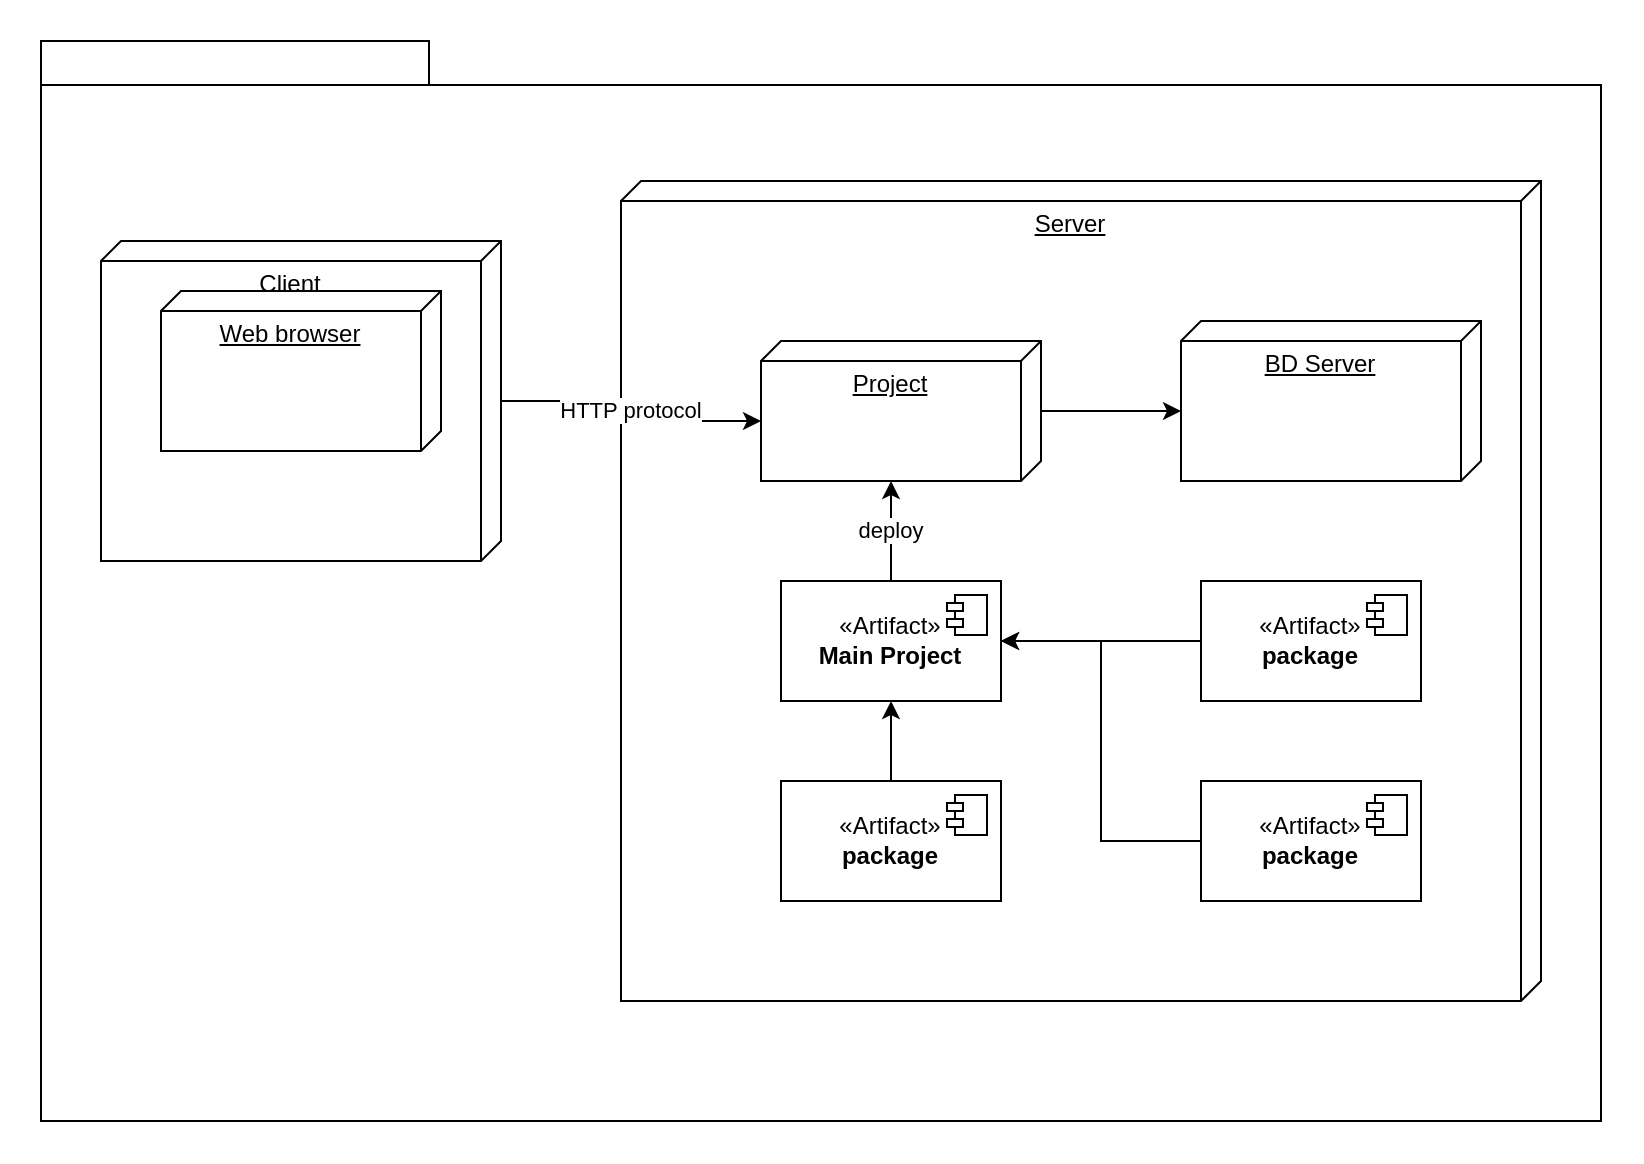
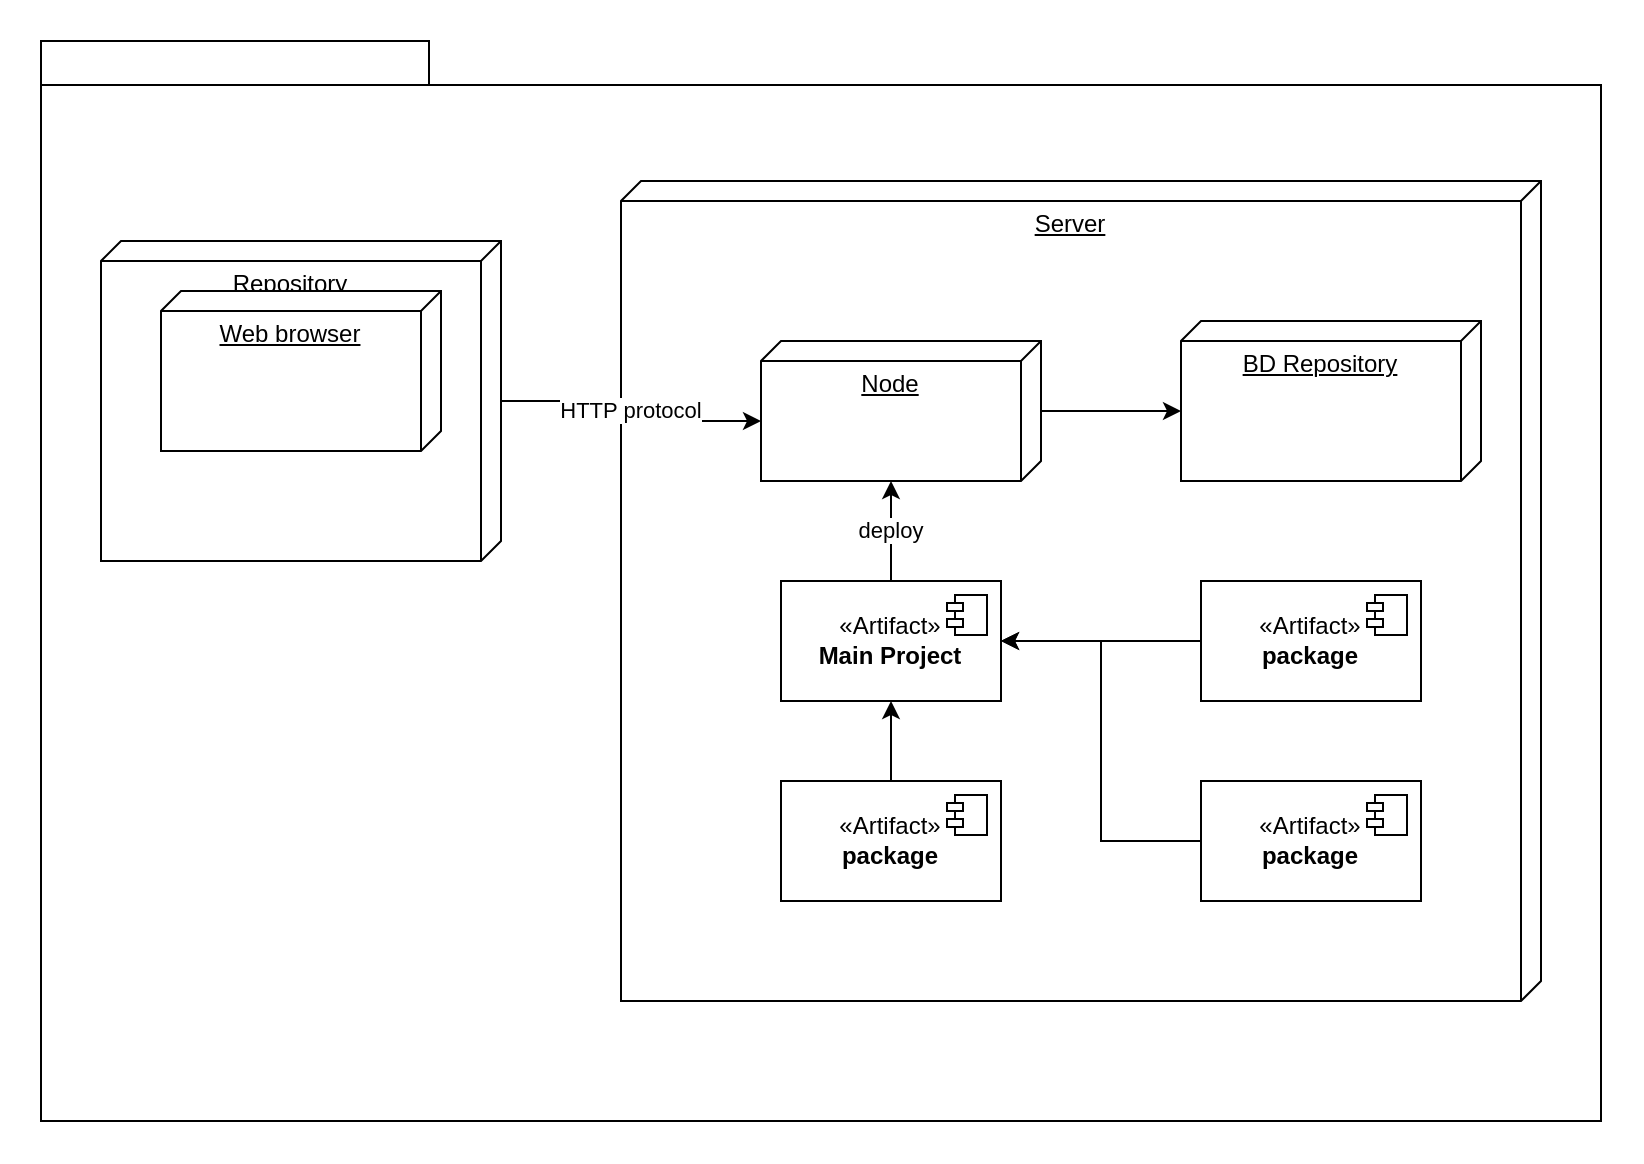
node "Client": label "Client" -> "Repository"
node "BD Server": label "BD Server" -> "BD Repository"
node "Project": label "Project" -> "Node"
